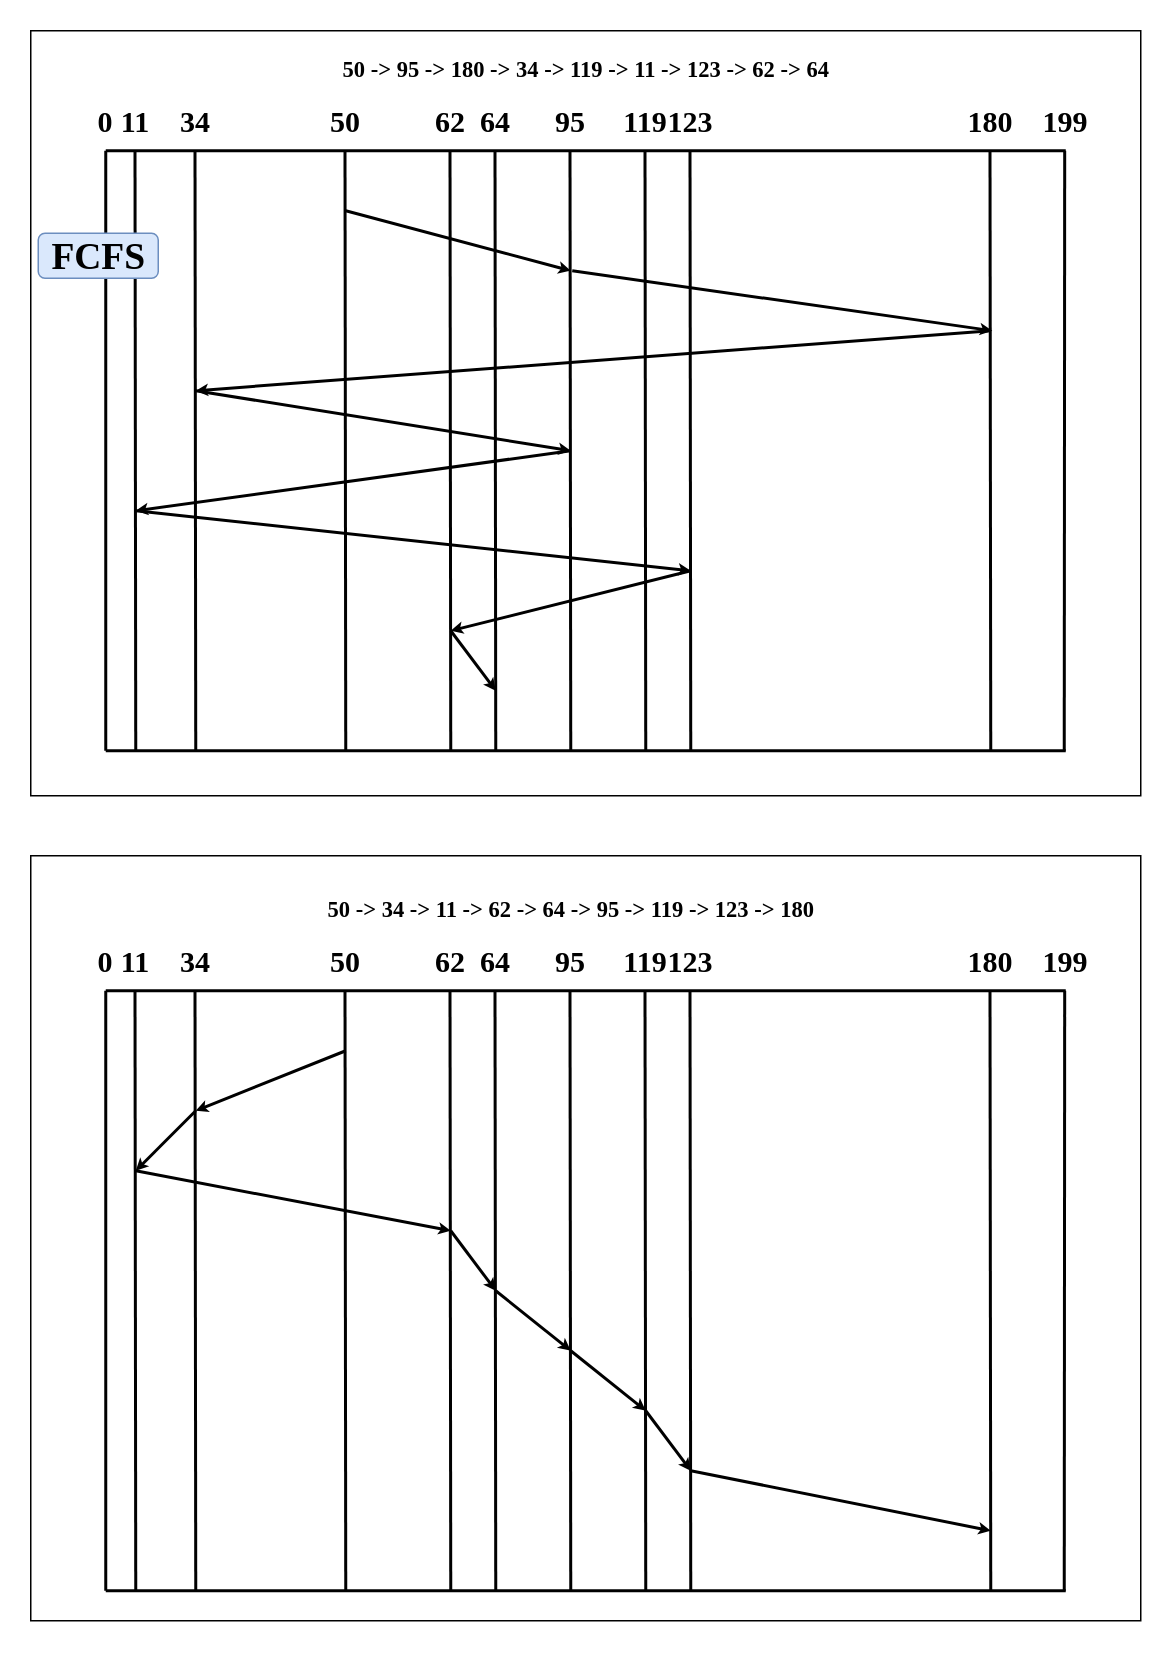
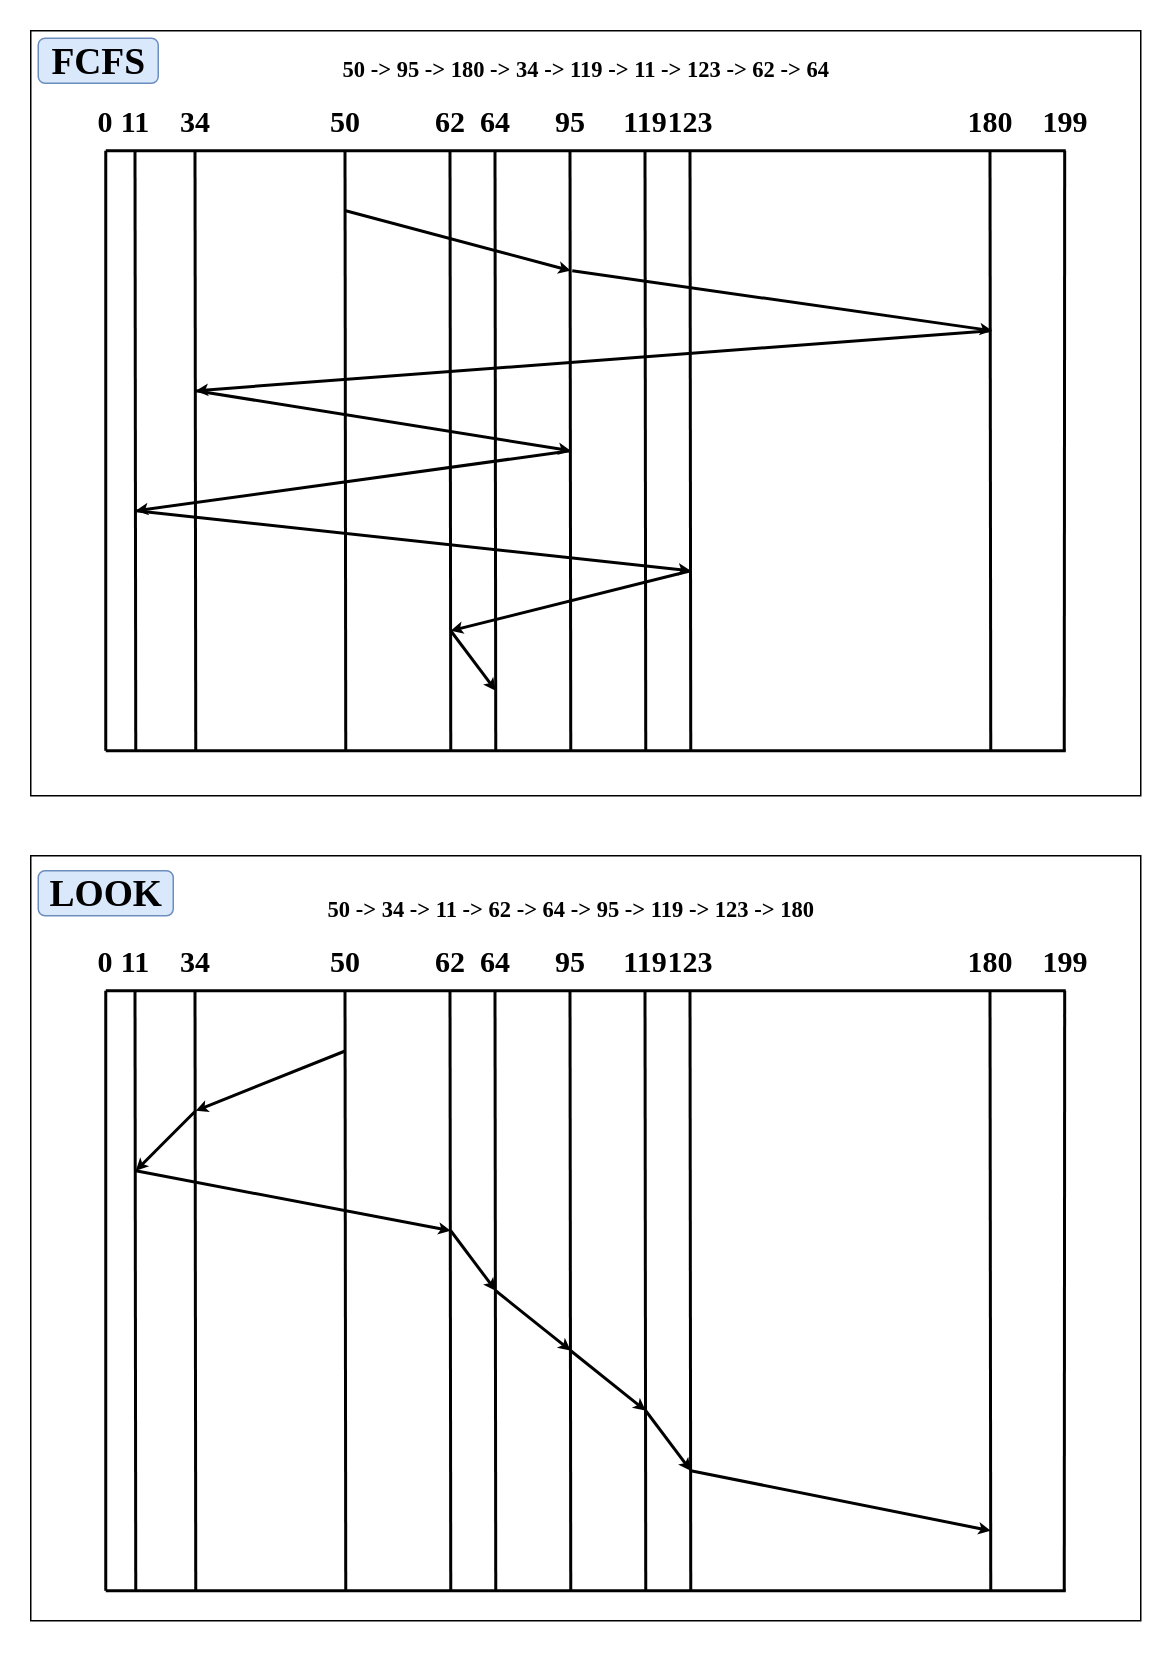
node "FCFS": moved (98, 256) -> (98, 61)
node "LOOK": added
